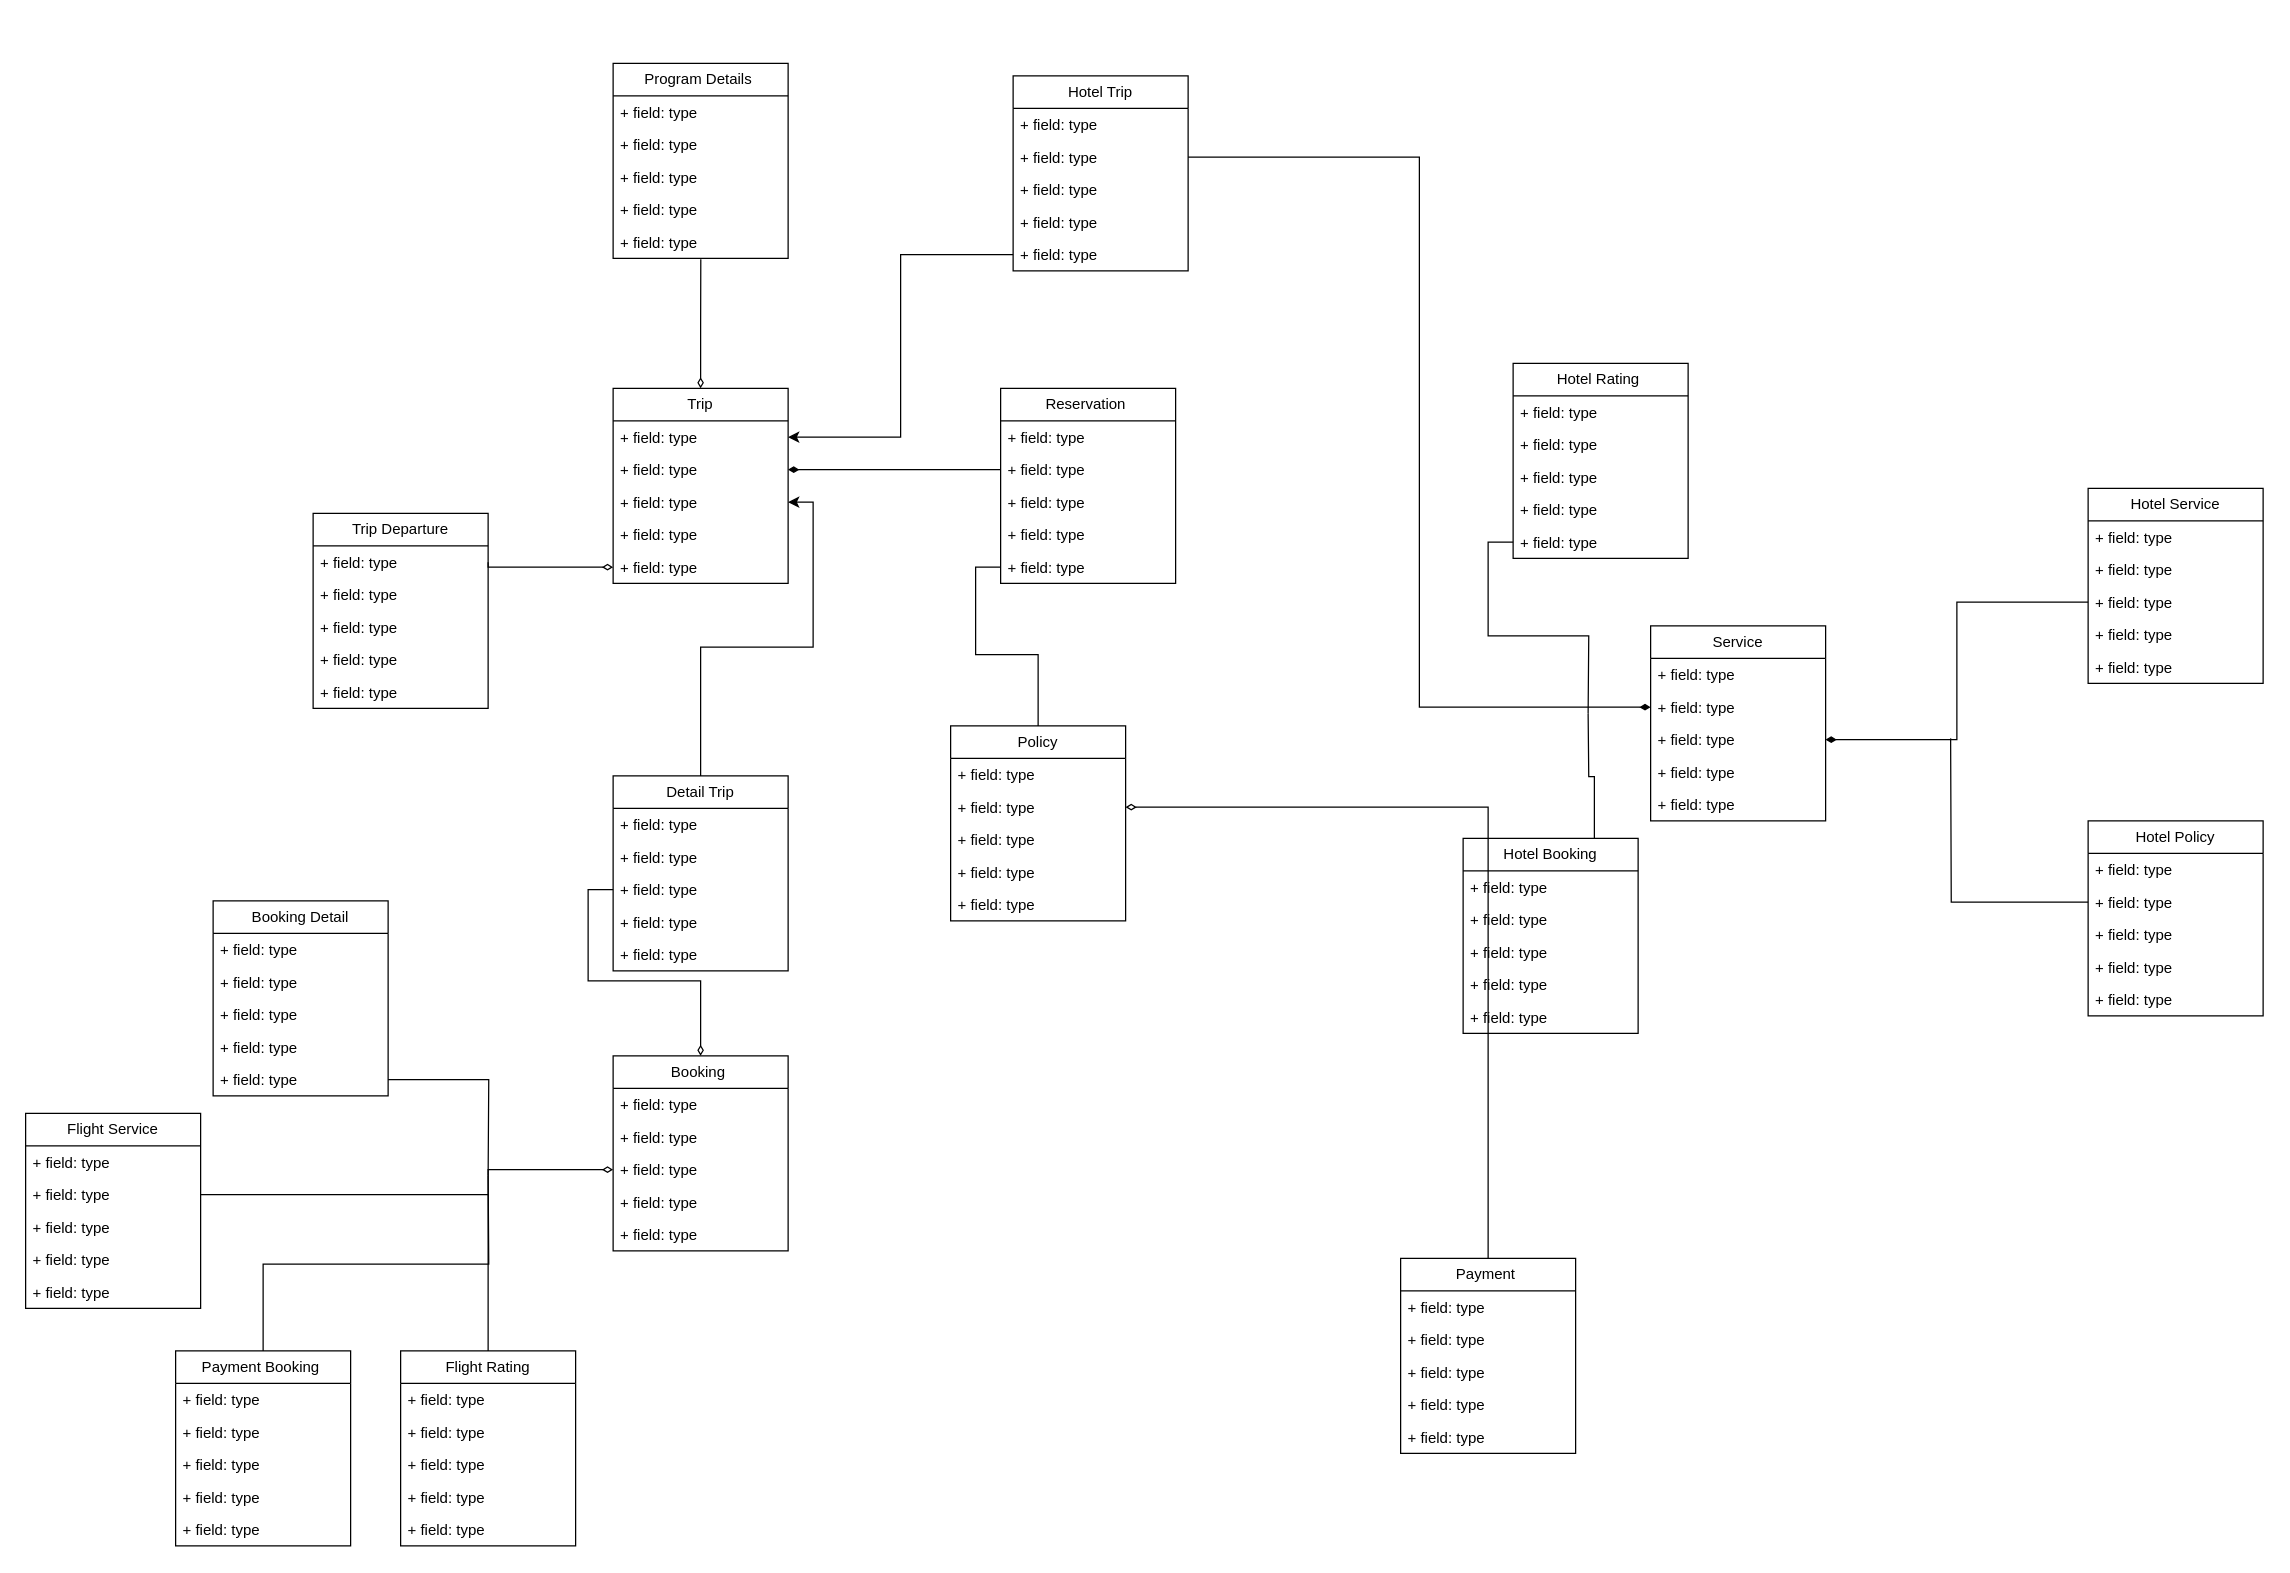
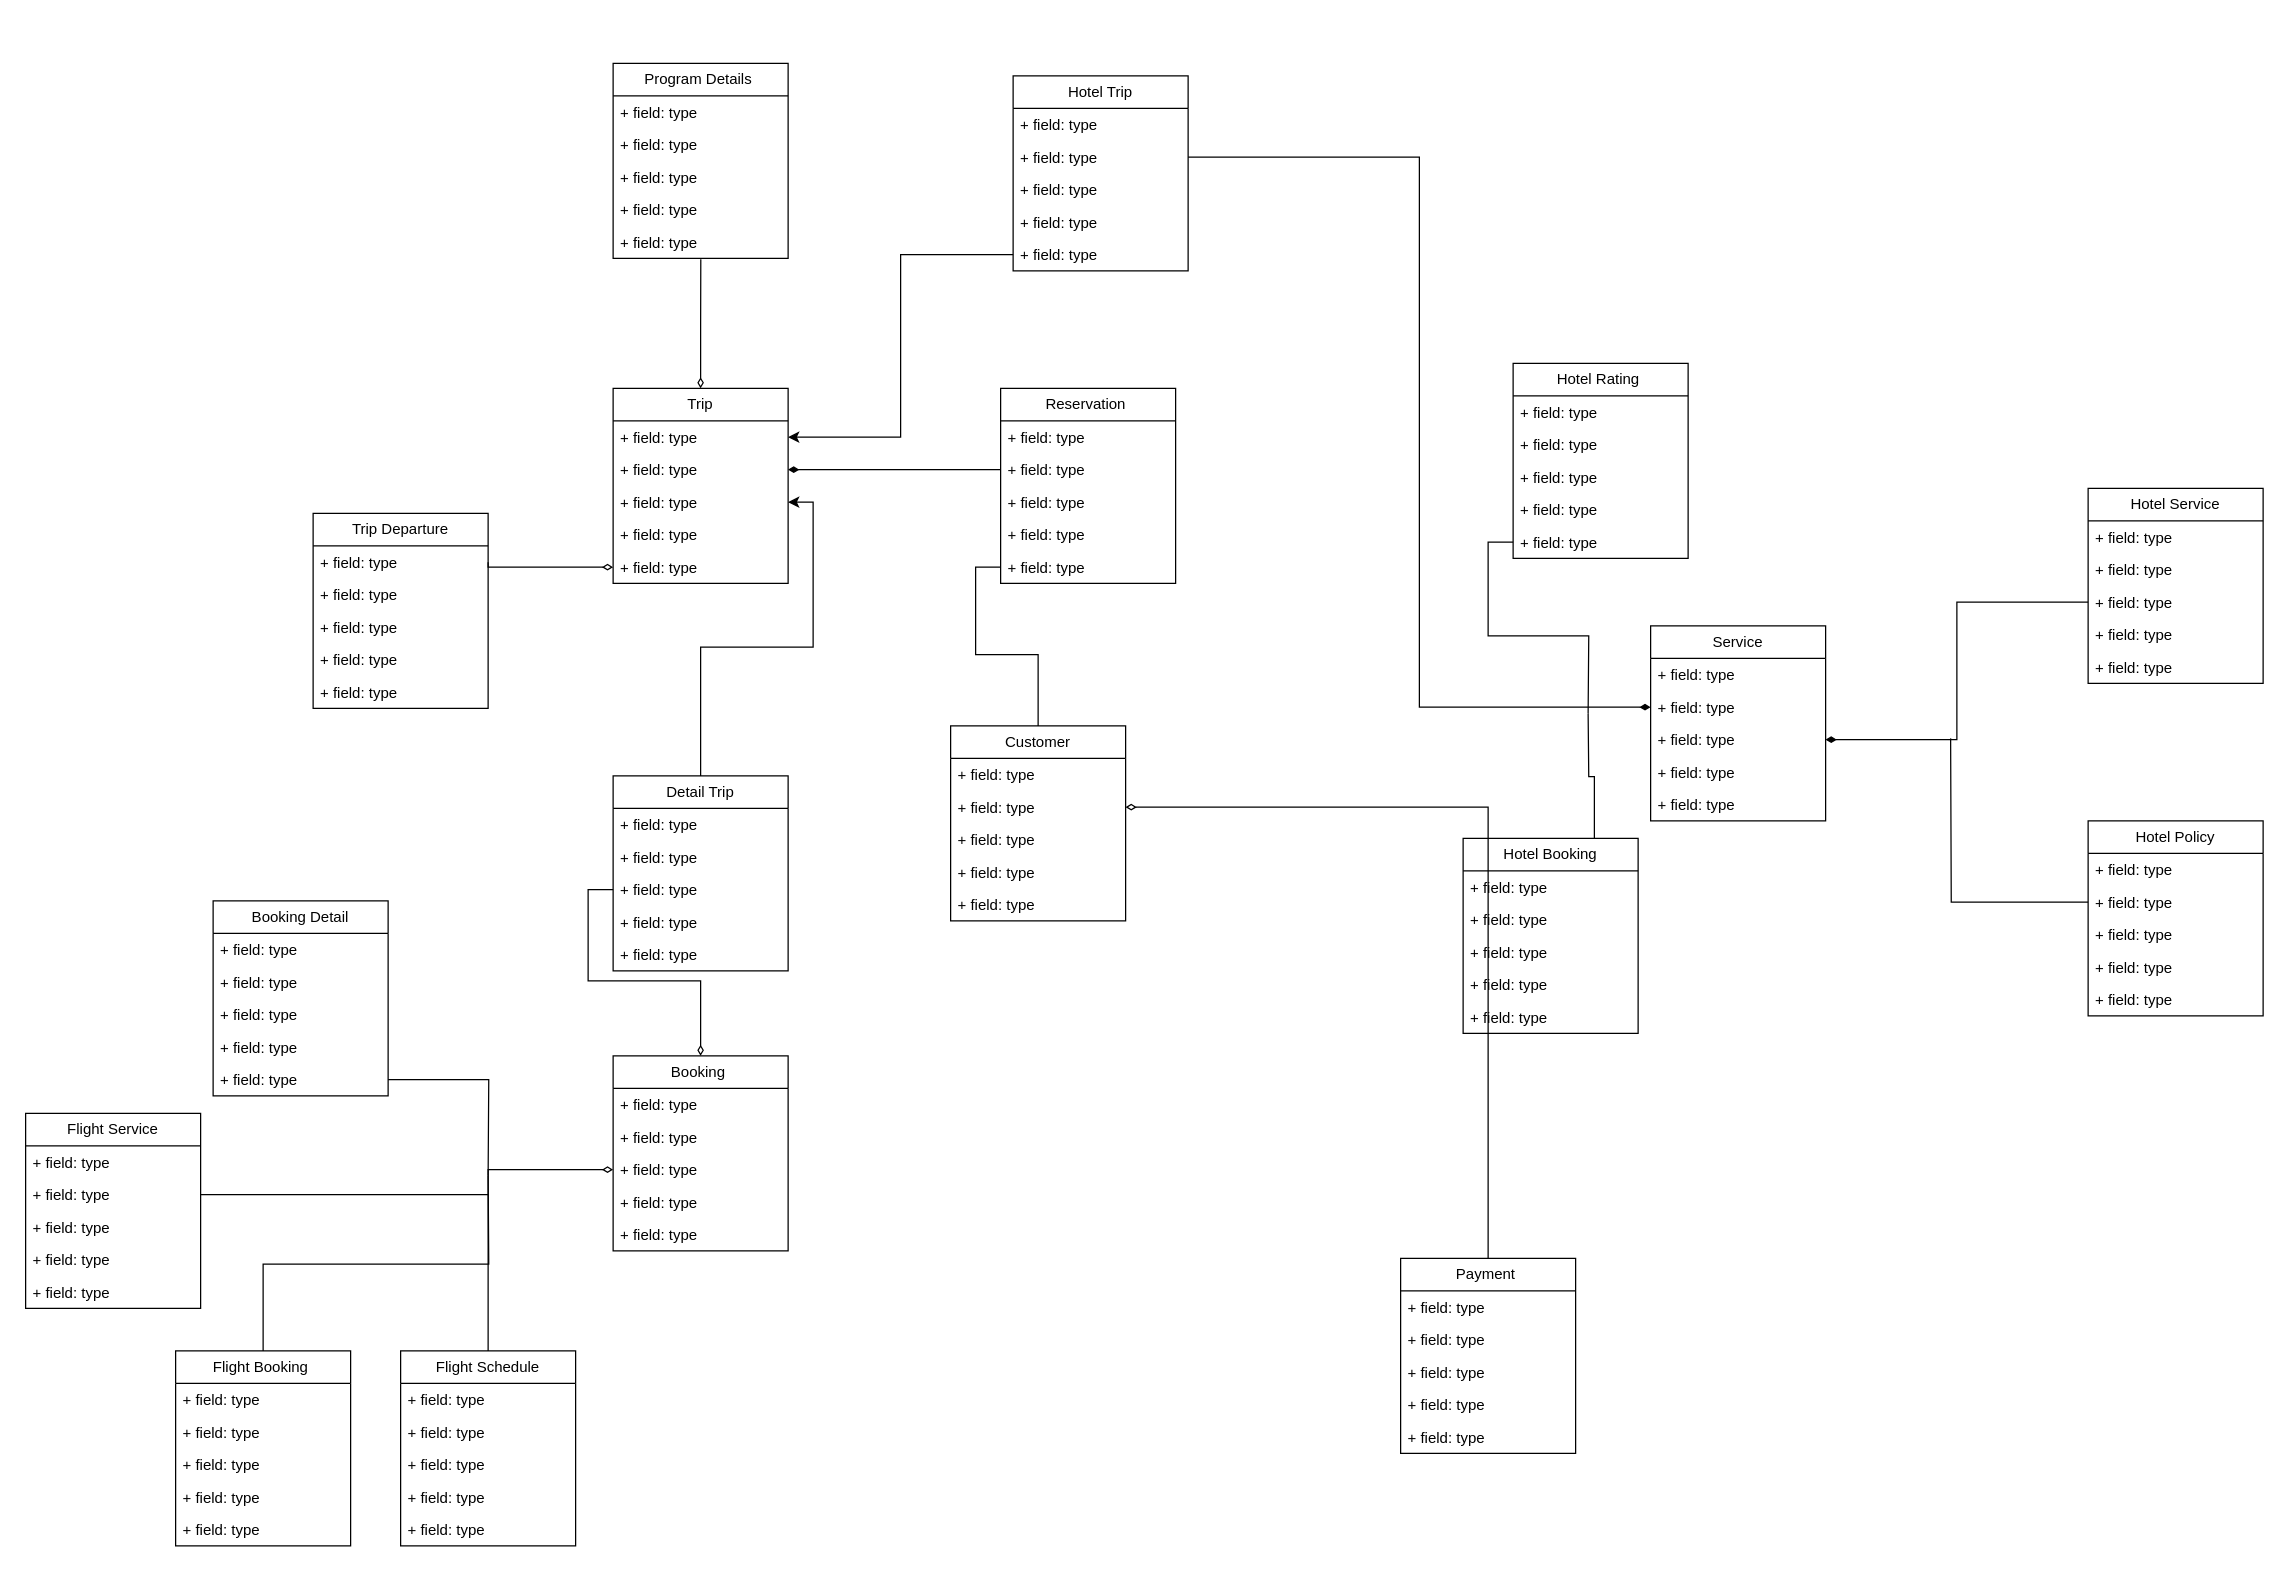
node "Policy": label "Policy" -> "Customer"
node "Payment Booking": label "Payment Booking" -> "Flight Booking"
node "Flight Rating": label "Flight Rating" -> "Flight Schedule"
